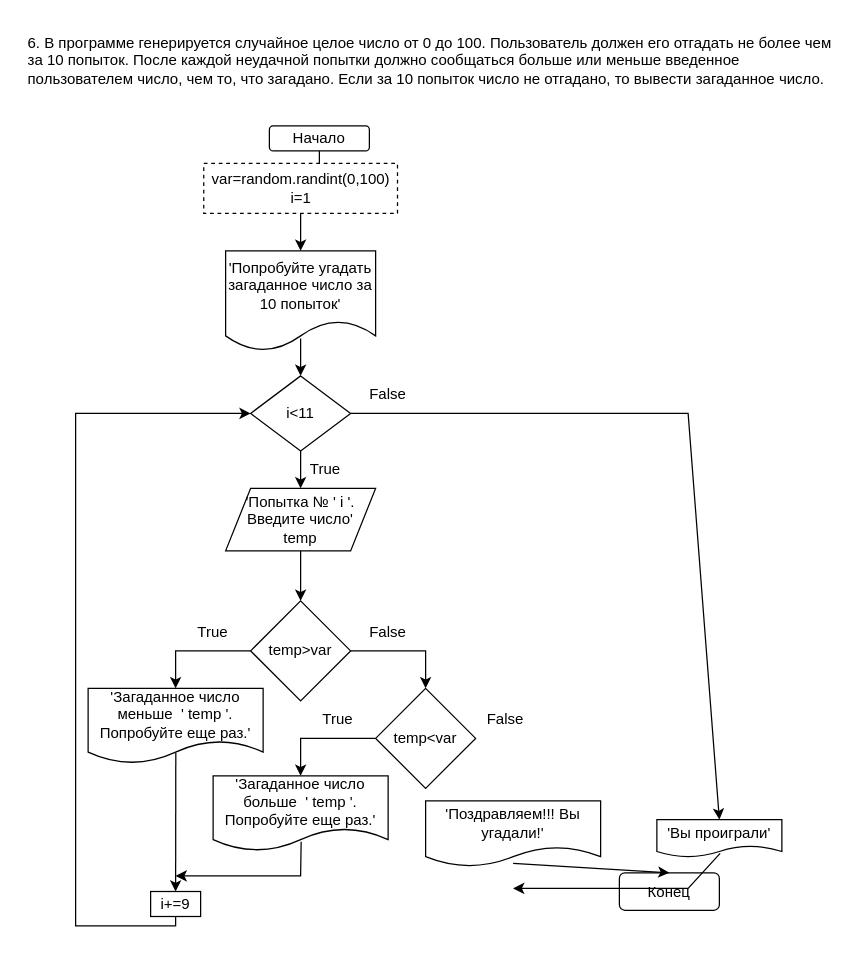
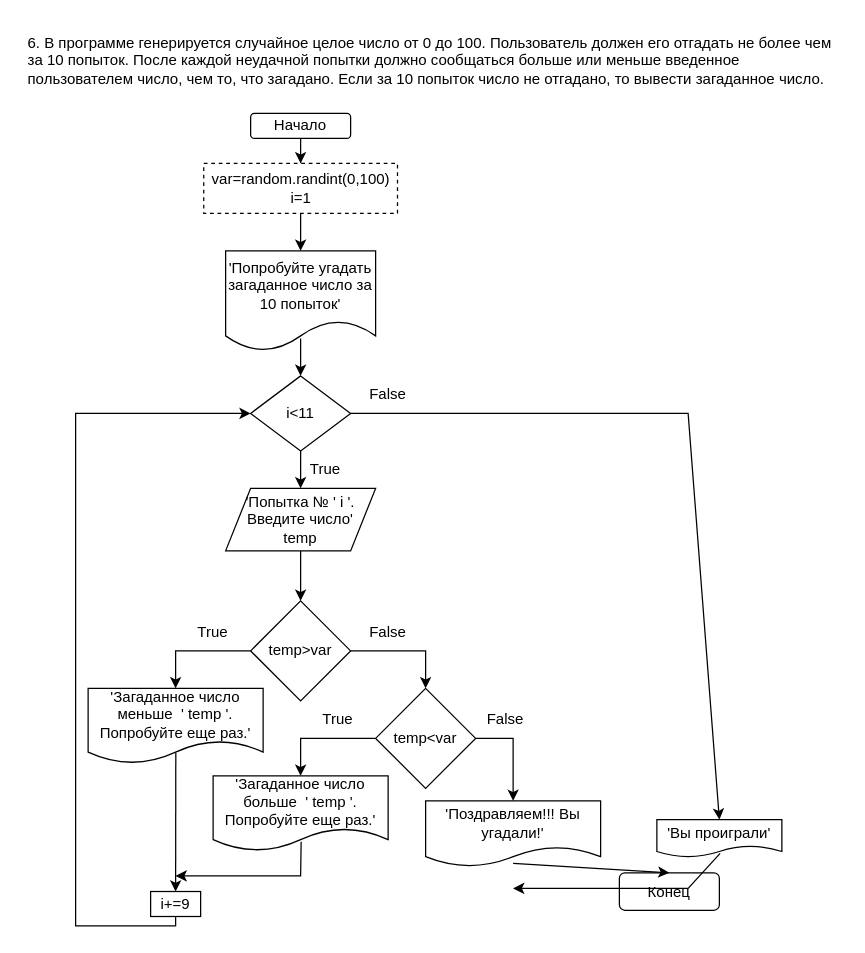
node "Начало": moved (319, 138) -> (301, 126)
edge "temp<var" -> "'Поздравляем!!! Вы угадали!'": added
